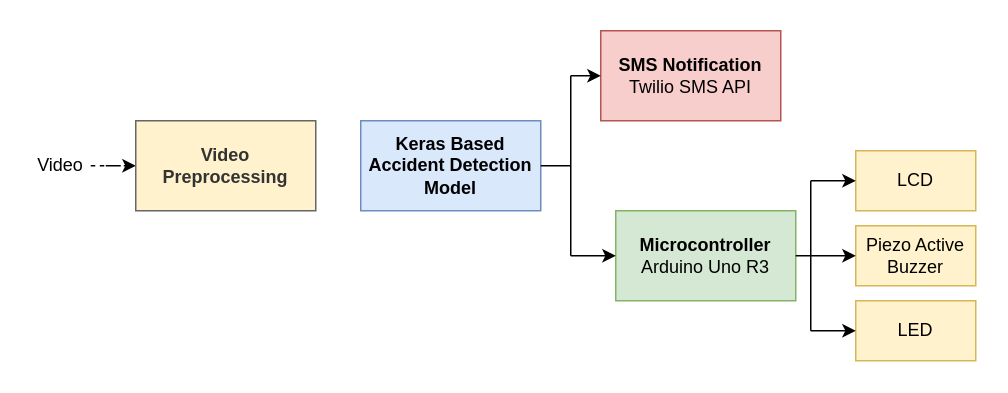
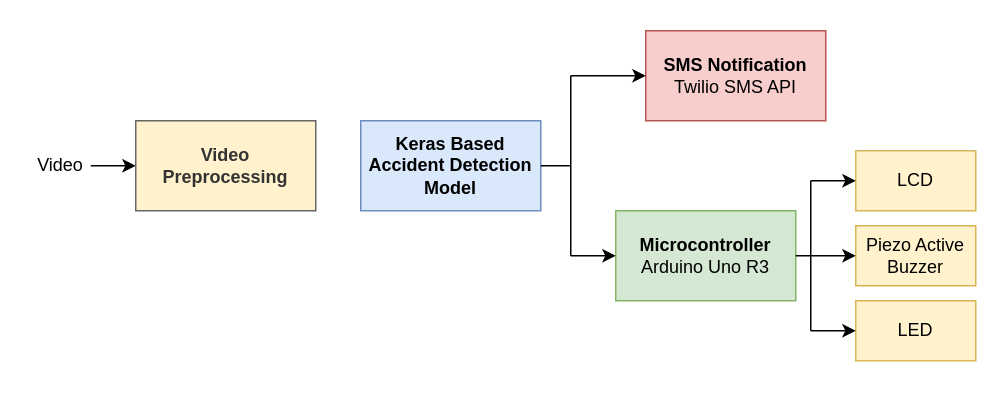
node "SMS Notification Twilio SMS API": moved (691, 76) -> (736, 76)
edge "Video" -> "Video Preprocessing": style dashed -> solid
